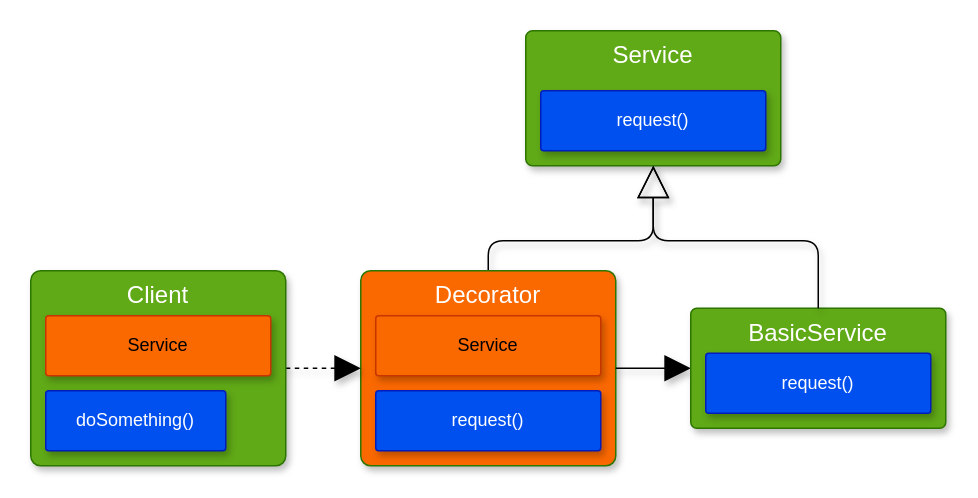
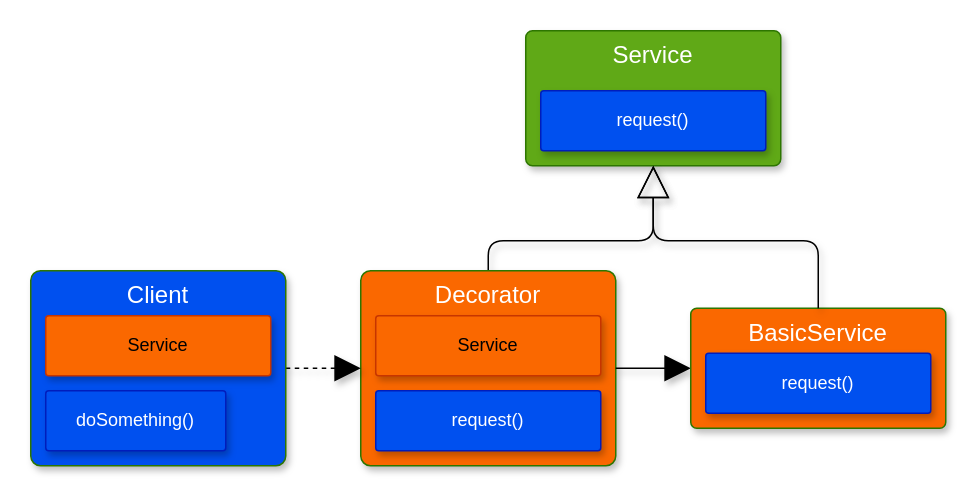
node "Client": fillcolor #60a917 -> #0050ef
node "BasicService": fillcolor #60a917 -> #fa6800
